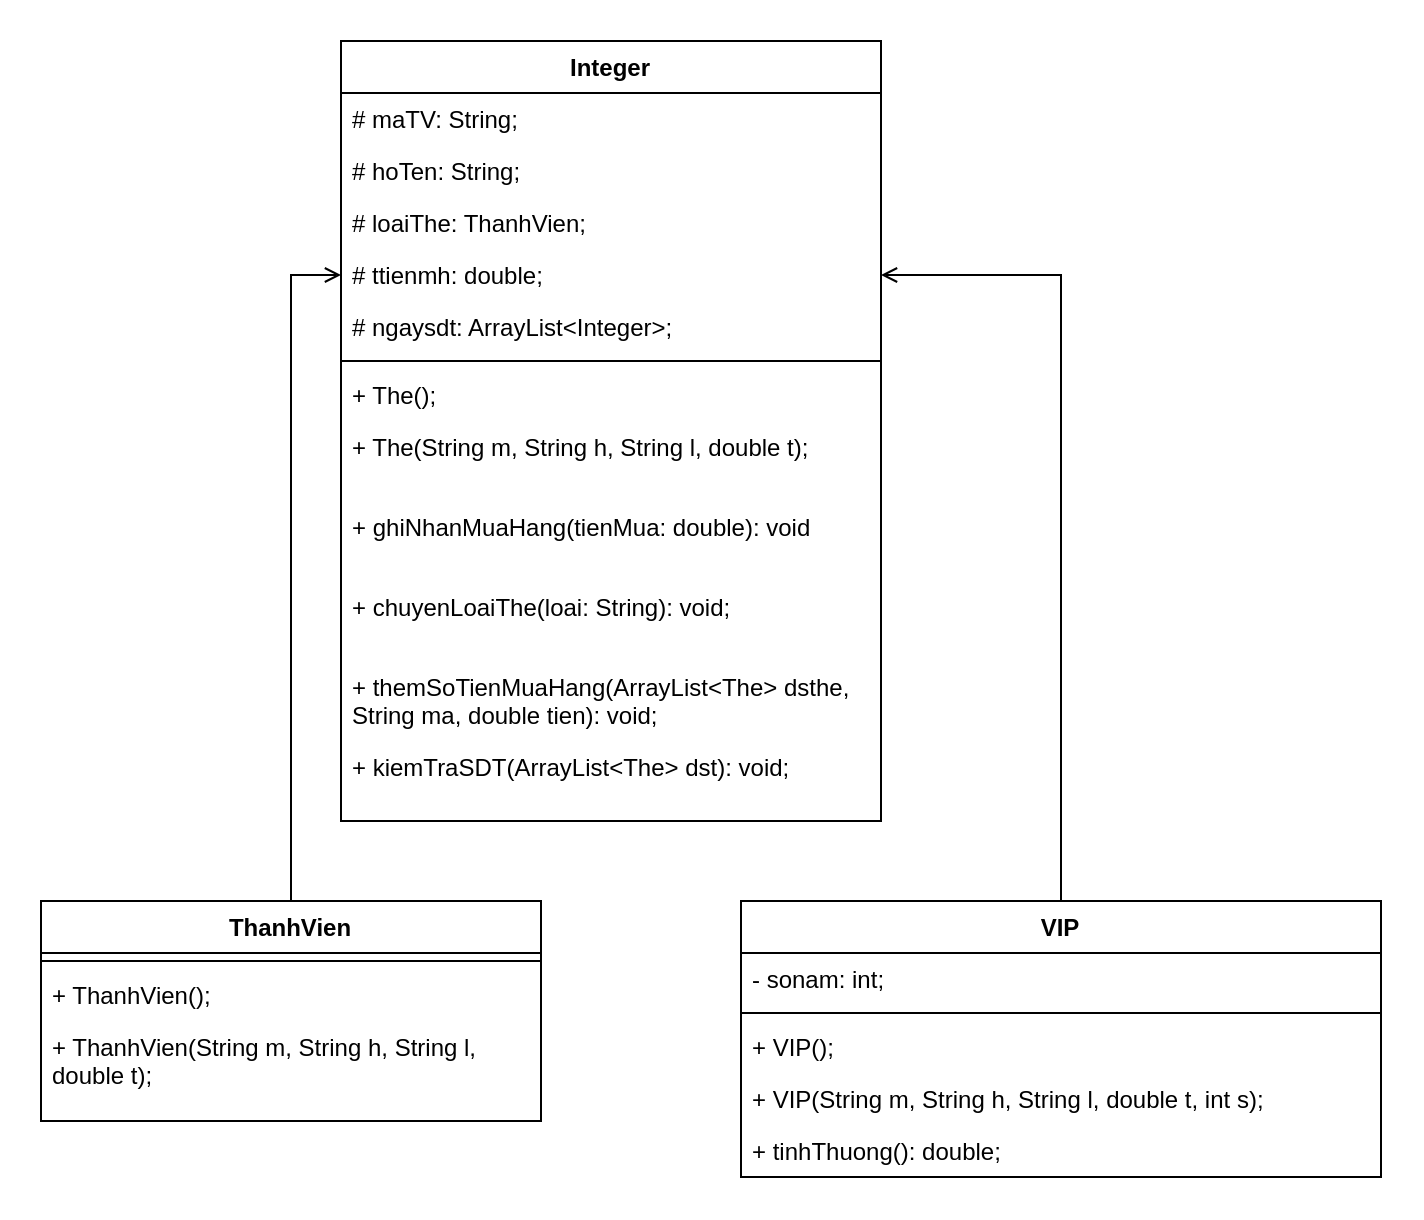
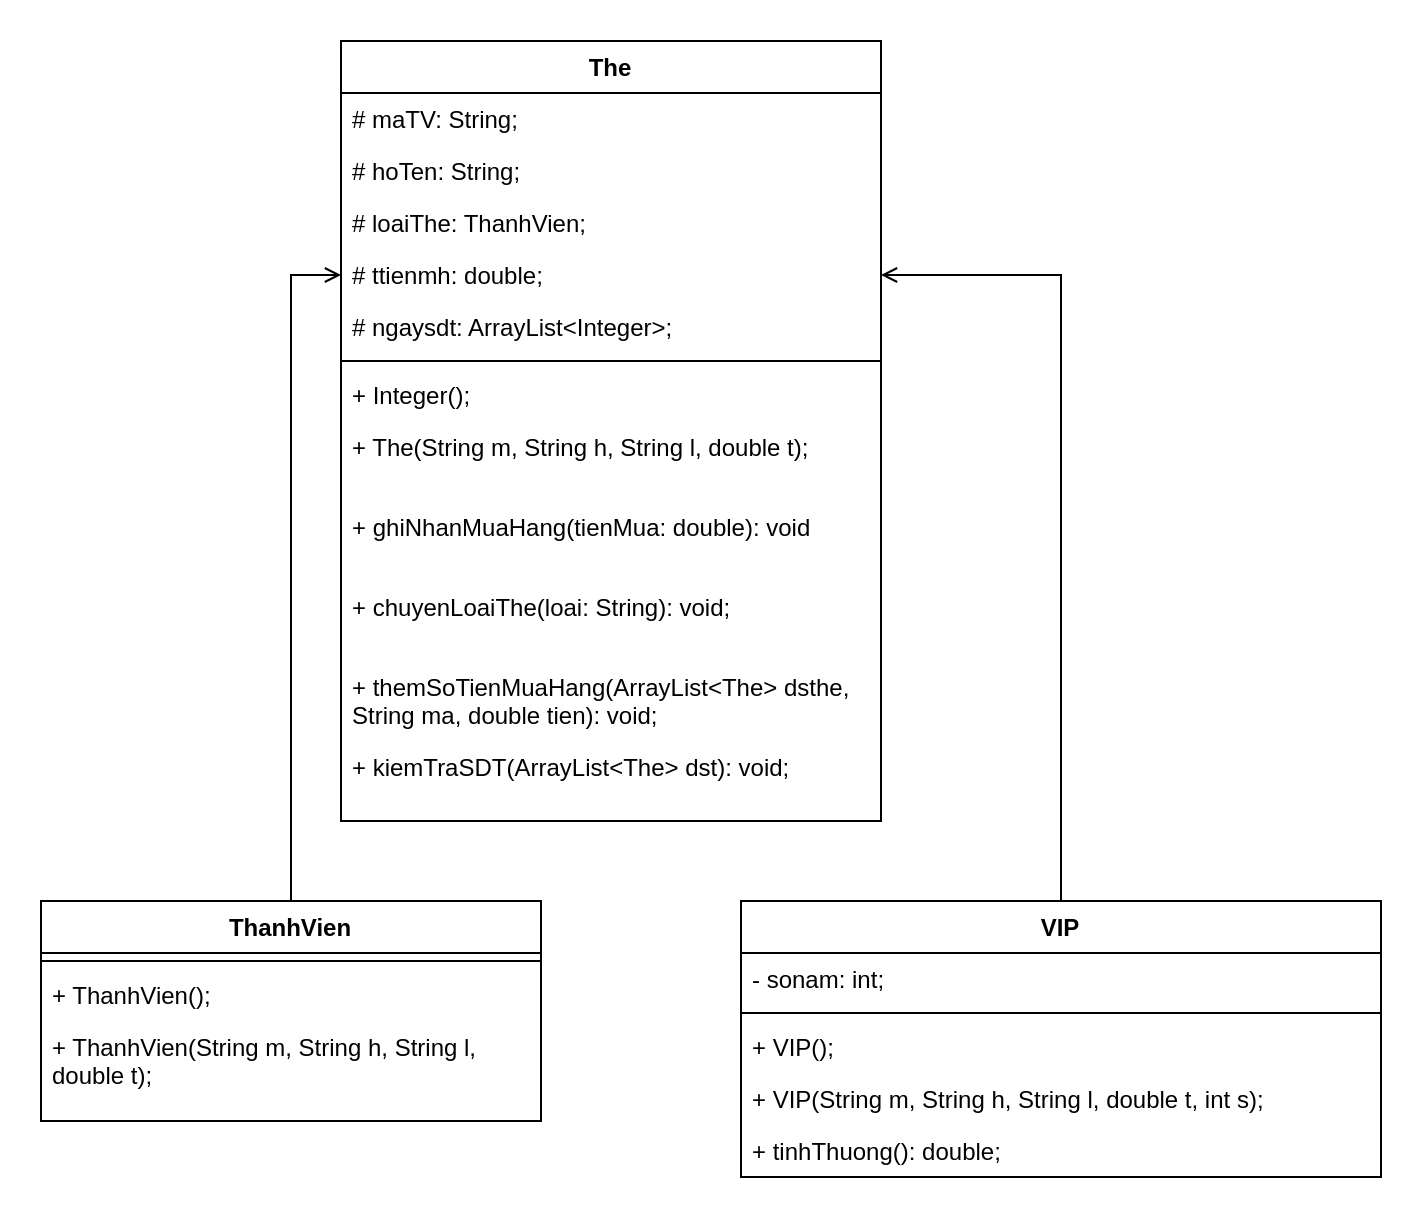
node "Integer": label "Integer" -> "The"
node "+ The();": label "+ The();" -> "+ Integer();"
